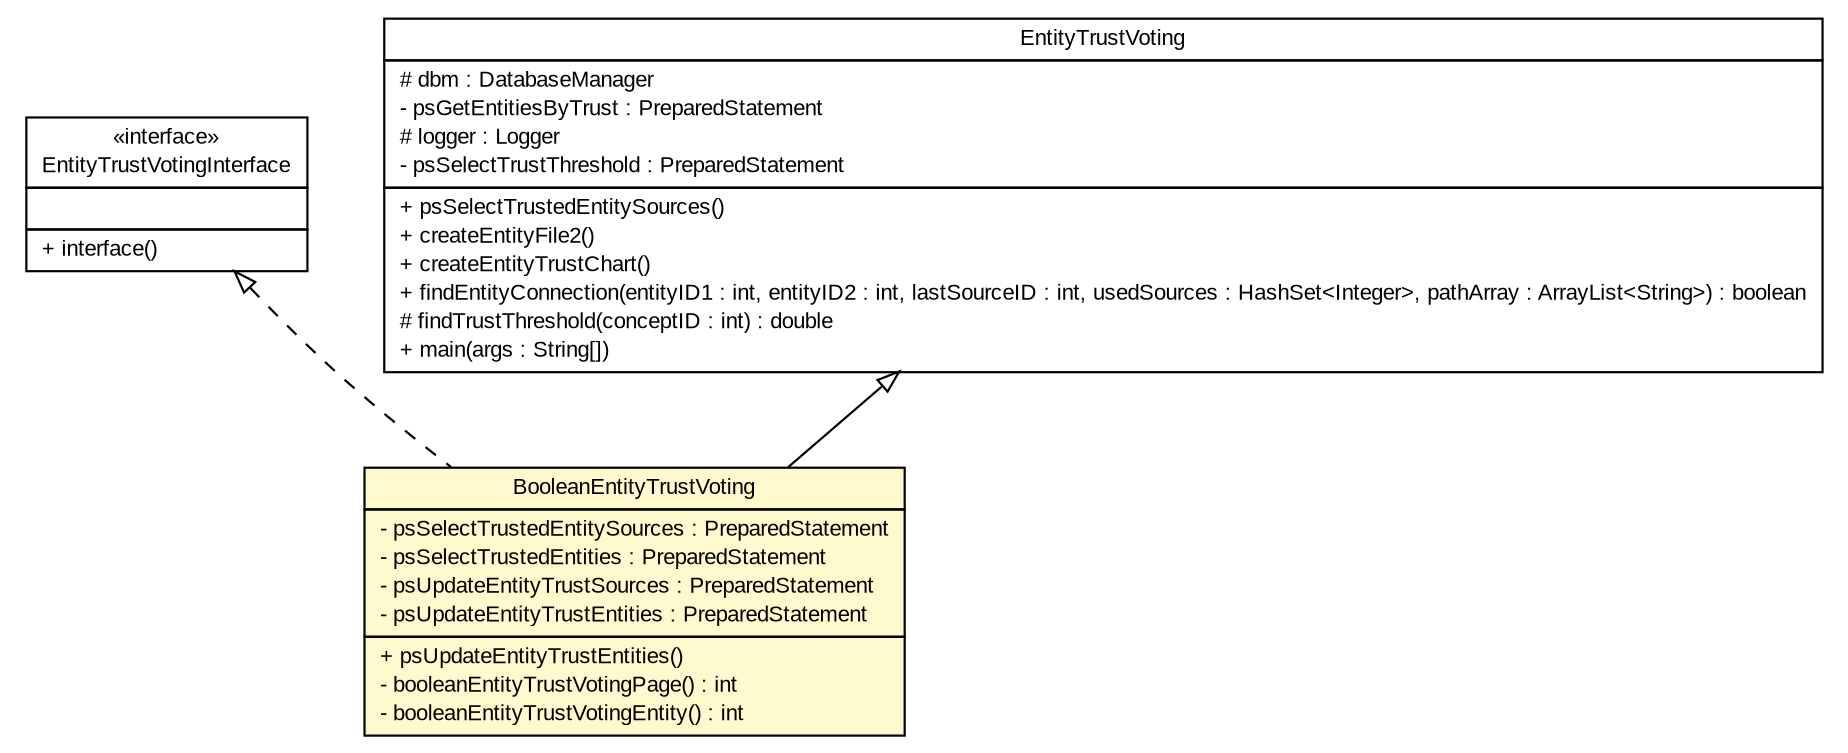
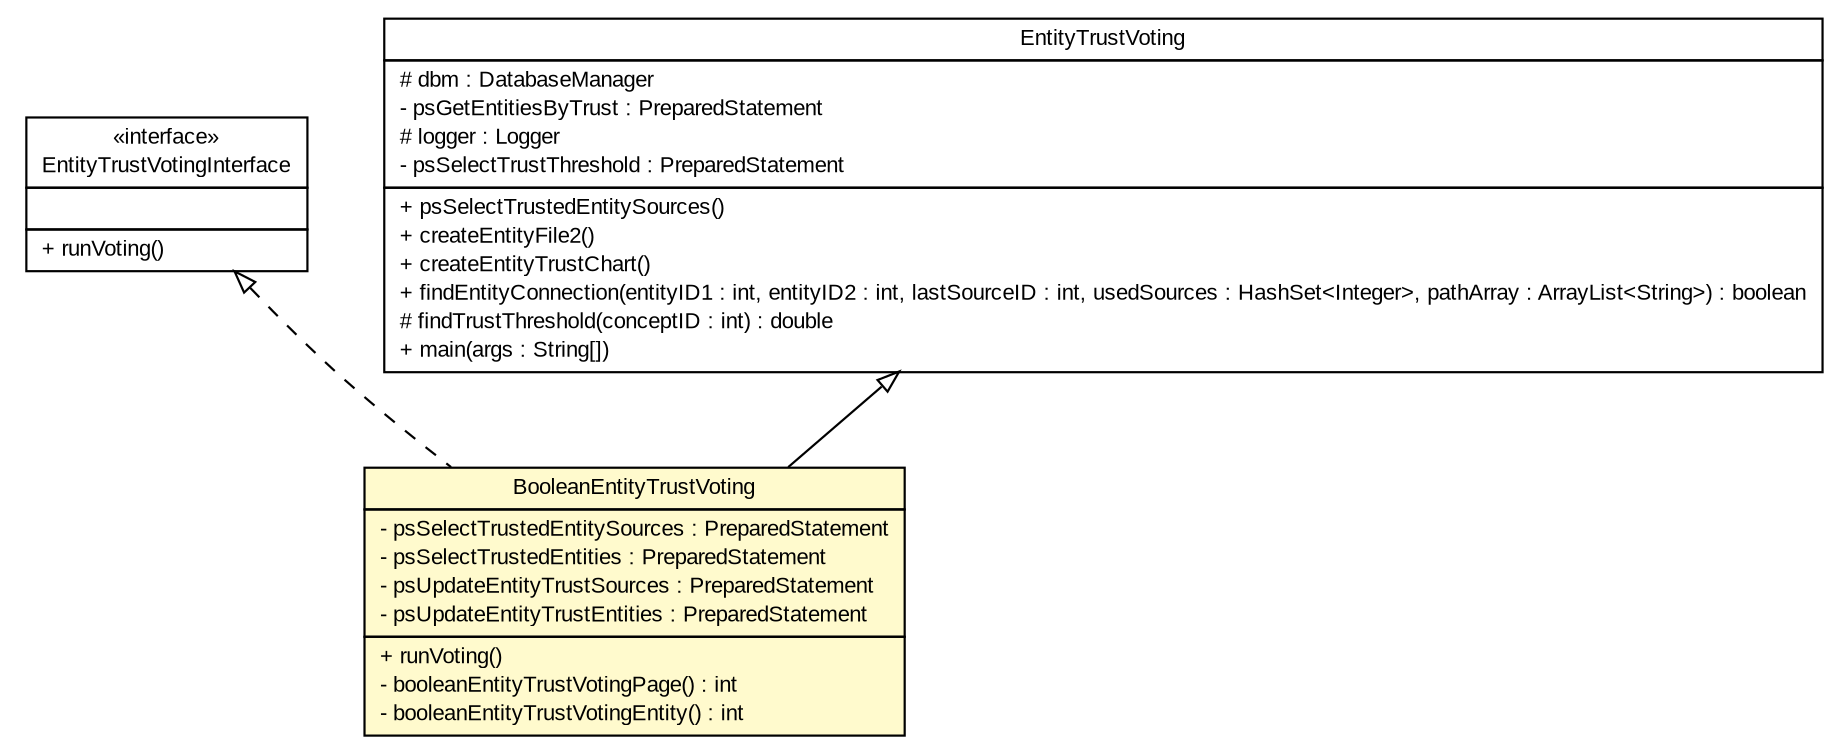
node "EntityTrustVotingInterface": text "+ interface()" -> "+ runVoting()"
node "BooleanEntityTrustVoting": text "+ psUpdateEntityTrustEntities()" -> "+ runVoting()"
